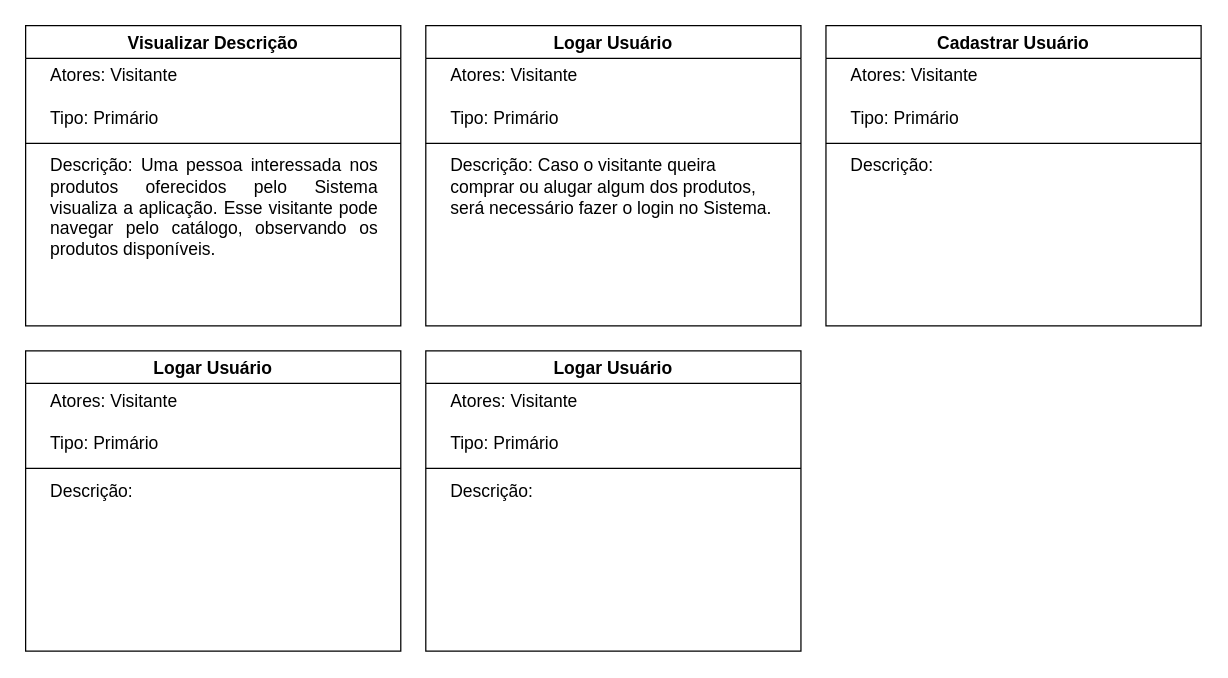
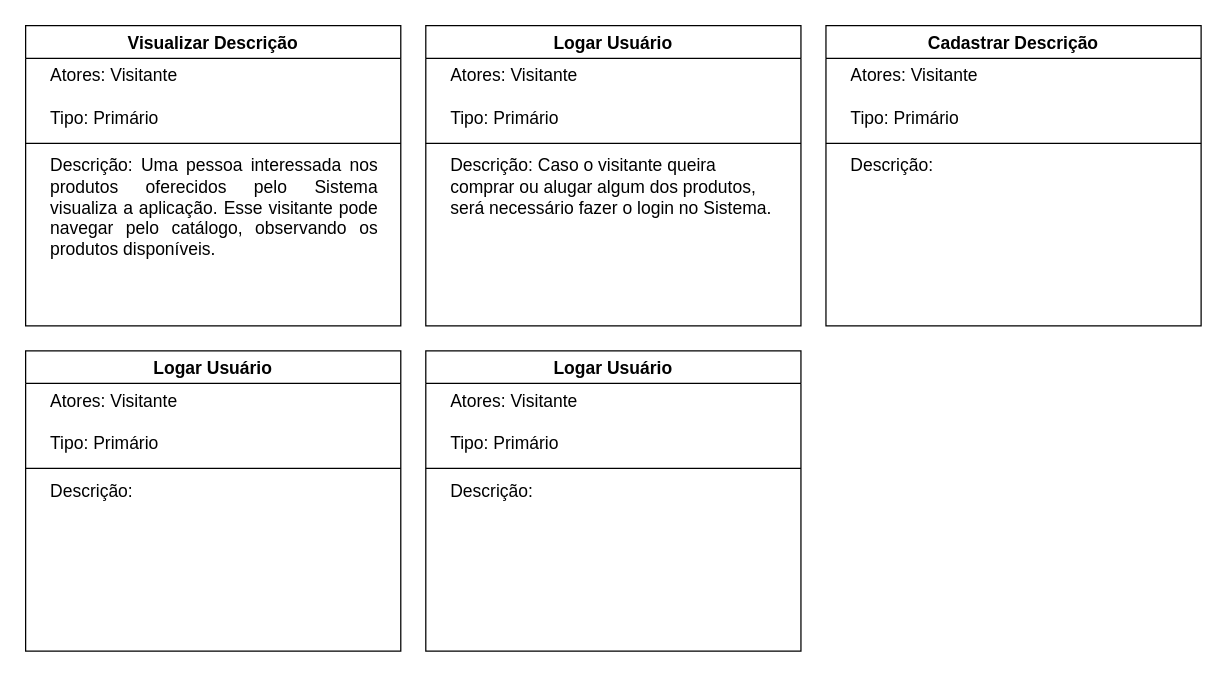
node "Cadastrar Usuário": label "Cadastrar Usuário" -> "Cadastrar Descrição"
